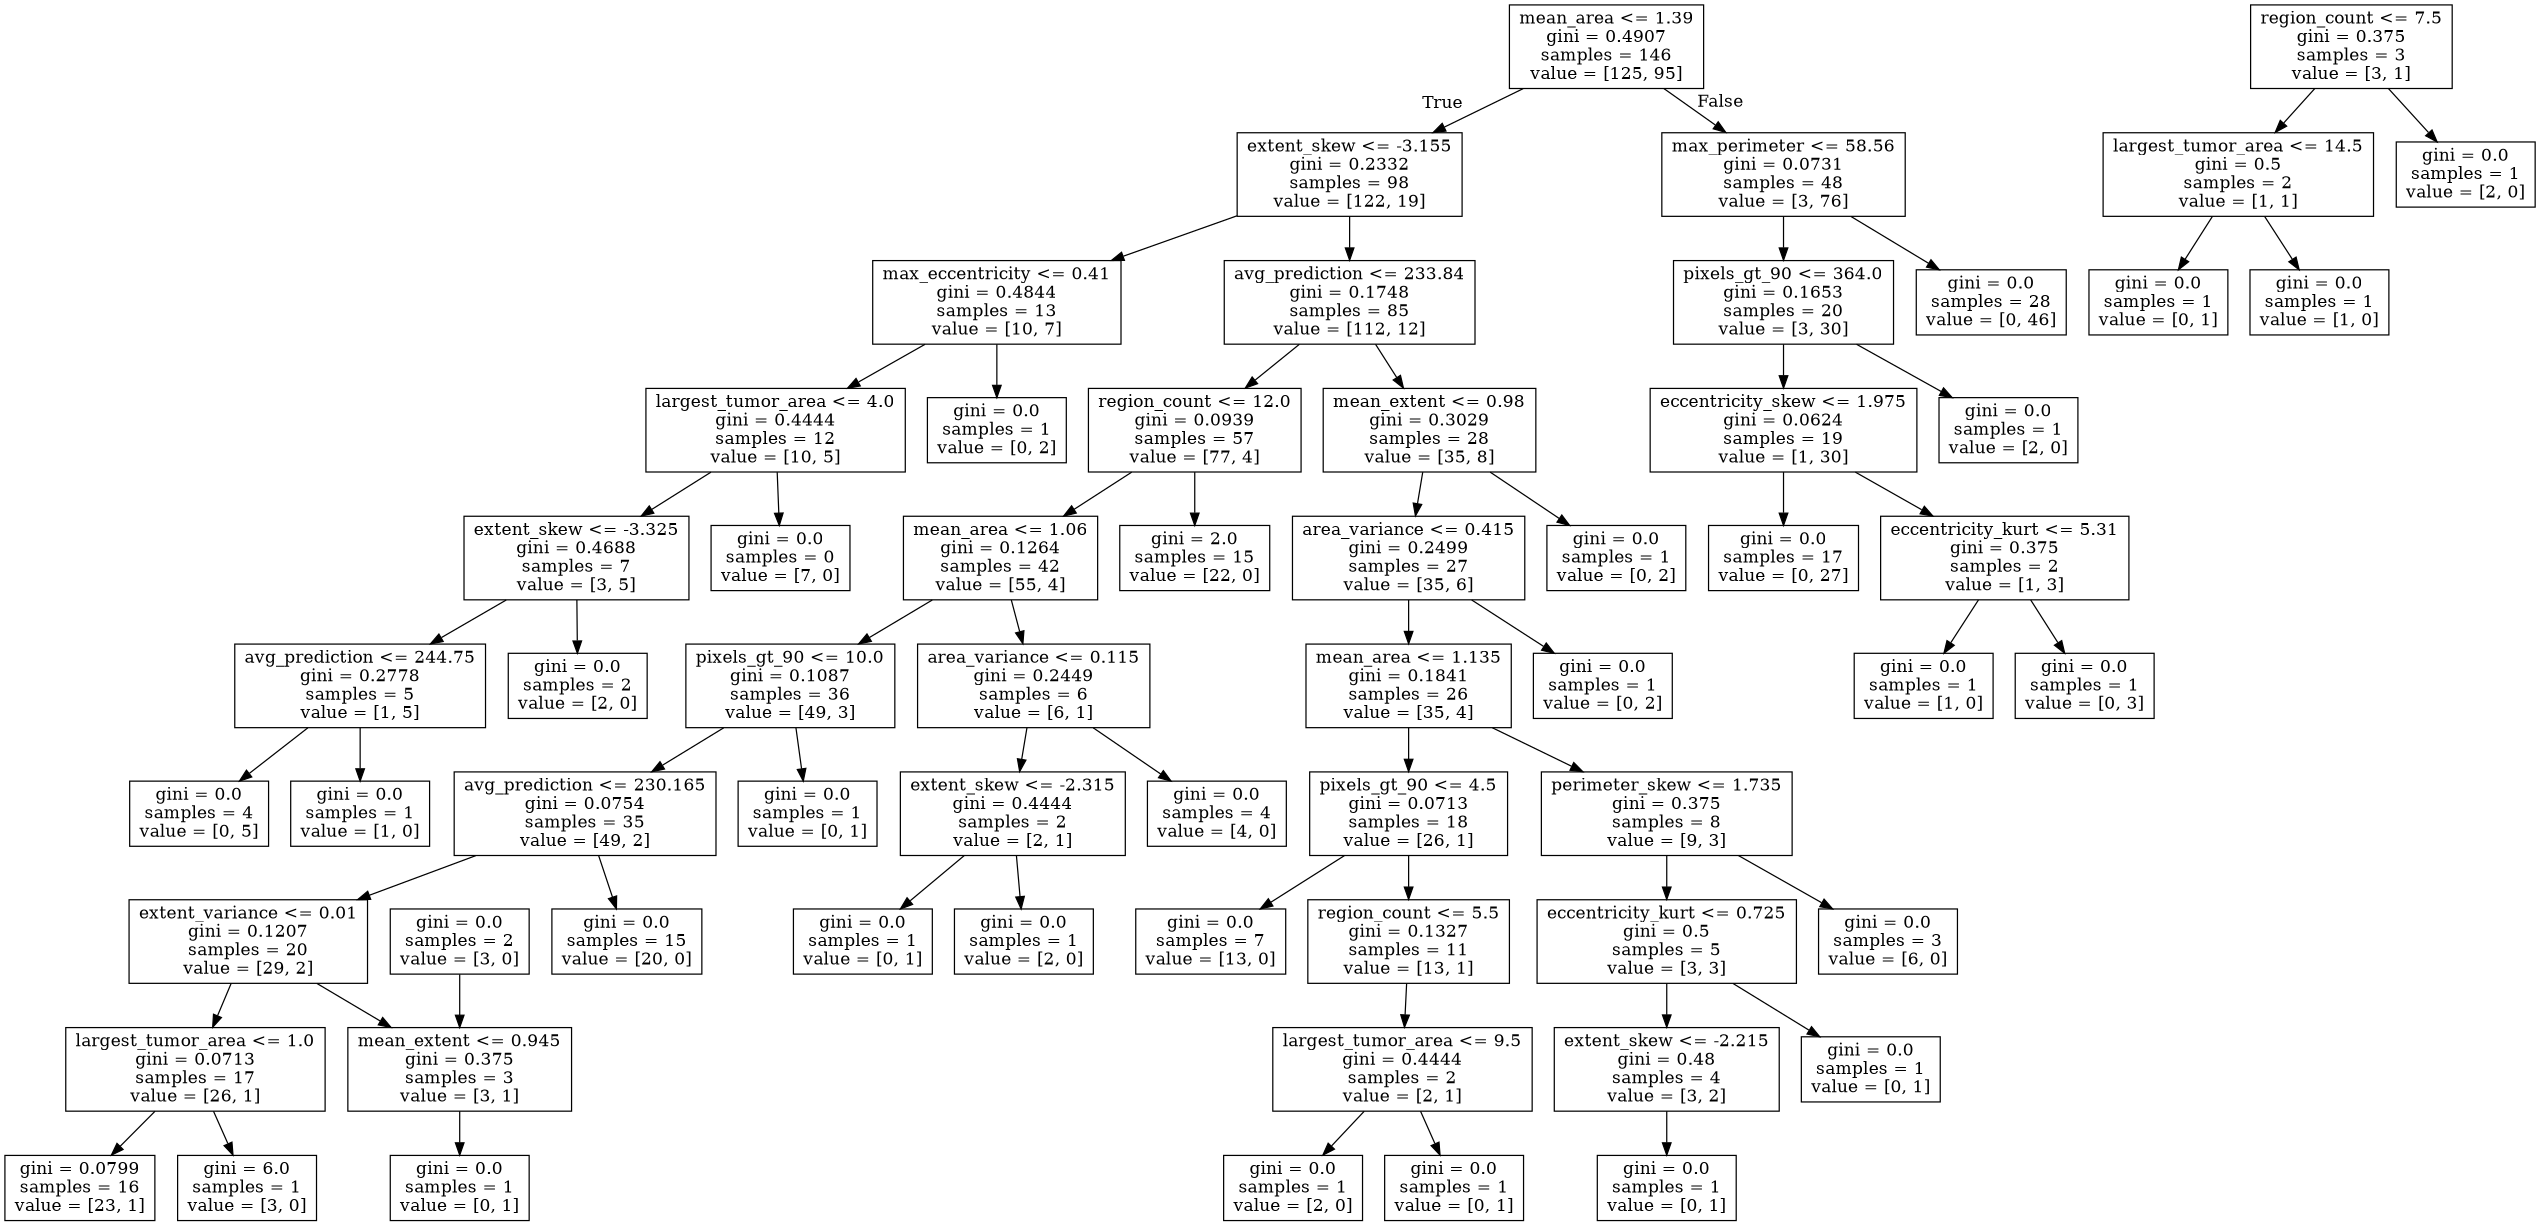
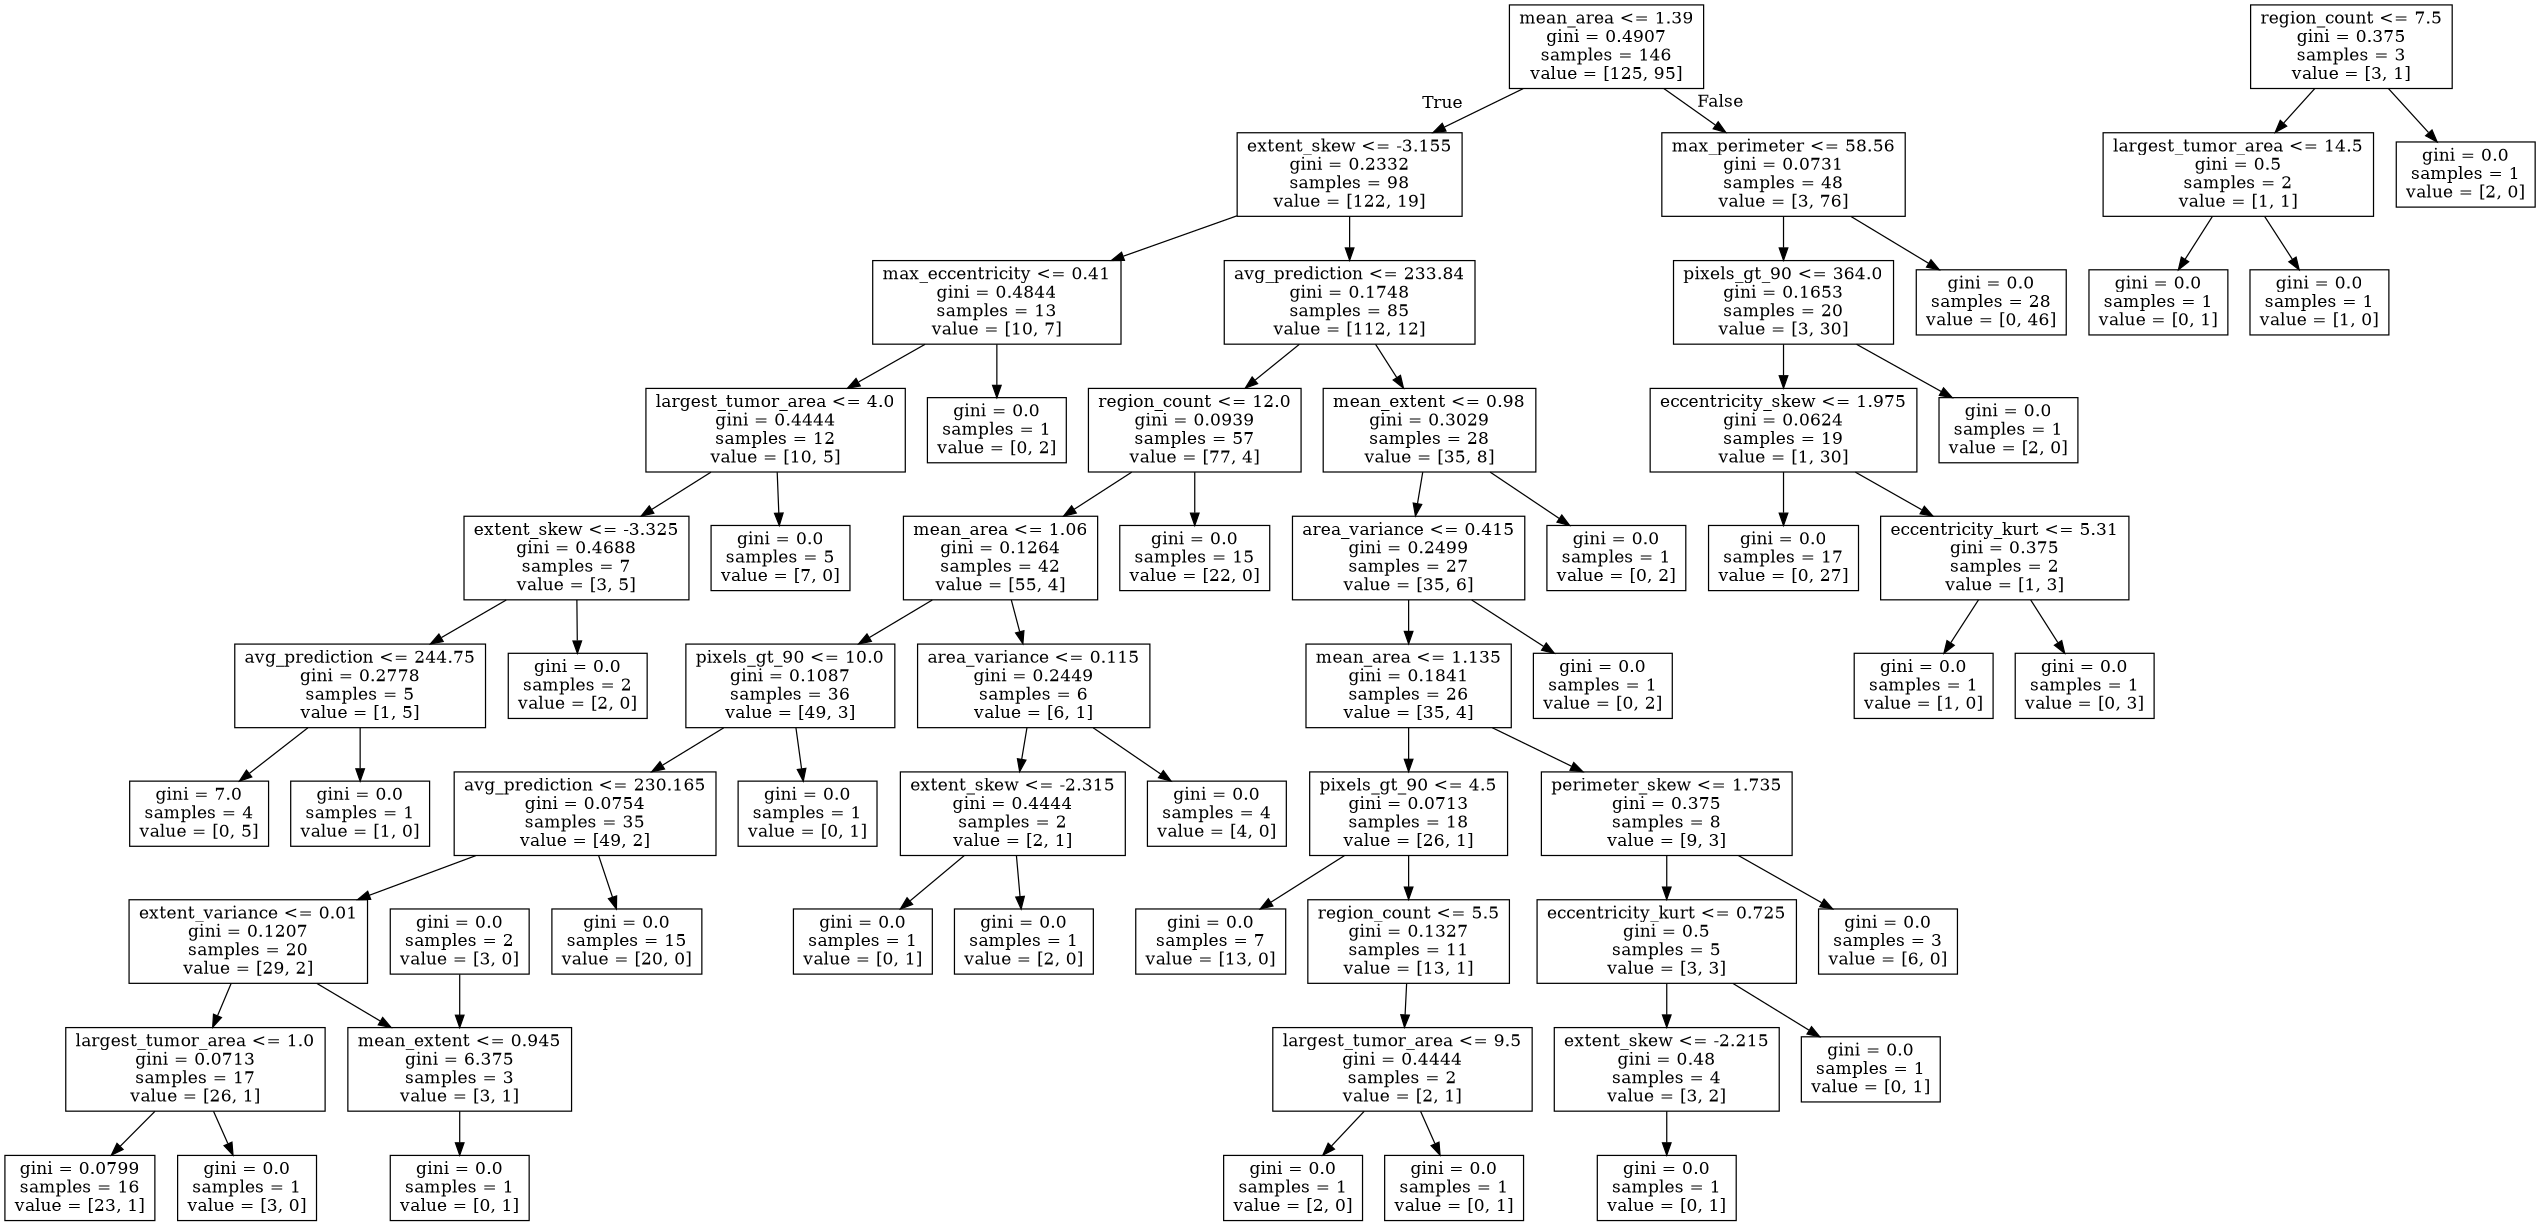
node "gini = 0.0 samples = 0 value = [7, 0]": label "gini = 0.0 samples = 0 value = [7, 0]" -> "gini = 0.0 samples = 5 value = [7, 0]"
node "gini = 2.0 samples = 15 value = [22, 0]": label "gini = 2.0 samples = 15 value = [22, 0]" -> "gini = 0.0 samples = 15 value = [22, 0]"
node "gini = 0.0 samples = 4 value = [0, 5]": label "gini = 0.0 samples = 4 value = [0, 5]" -> "gini = 7.0 samples = 4 value = [0, 5]"
node "mean_extent <= 0.945 gini = 0.375 samples = 3 value = [3, 1]": label "mean_extent <= 0.945 gini = 0.375 samples = 3 value = [3, 1]" -> "mean_extent <= 0.945 gini = 6.375 samples = 3 value = [3, 1]"
node "gini = 6.0 samples = 1 value = [3, 0]": label "gini = 6.0 samples = 1 value = [3, 0]" -> "gini = 0.0 samples = 1 value = [3, 0]"
